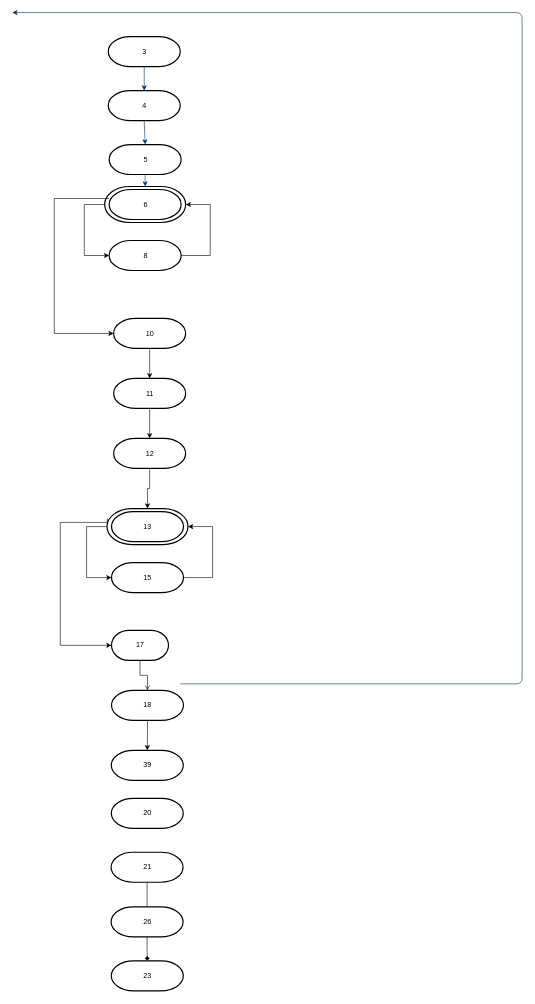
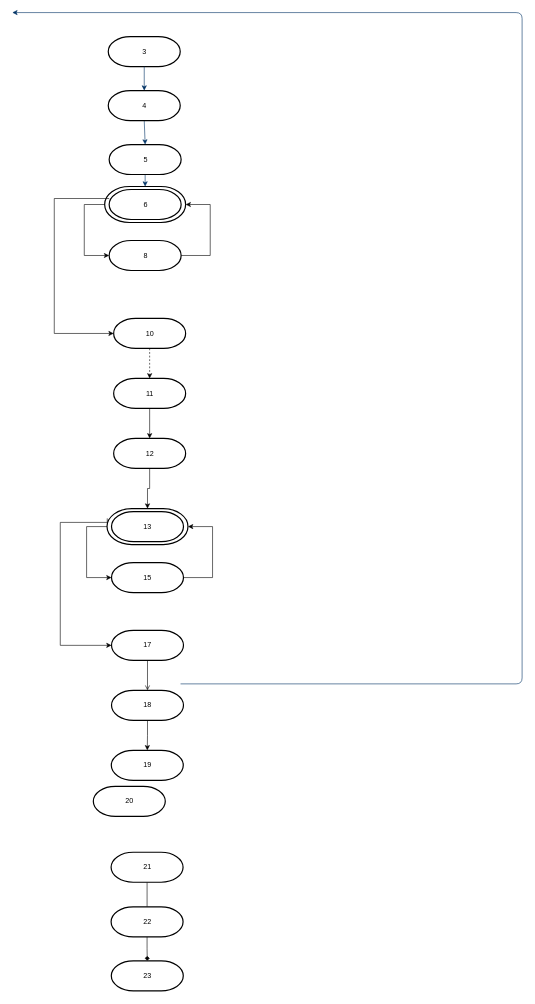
edge "10" -> "11": style solid -> dashed
node "17": size 57x30 -> 72x30
node "39": label "39" -> "19"
node "20": moved (147, 813) -> (129, 801)
node "26": label "26" -> "22"
